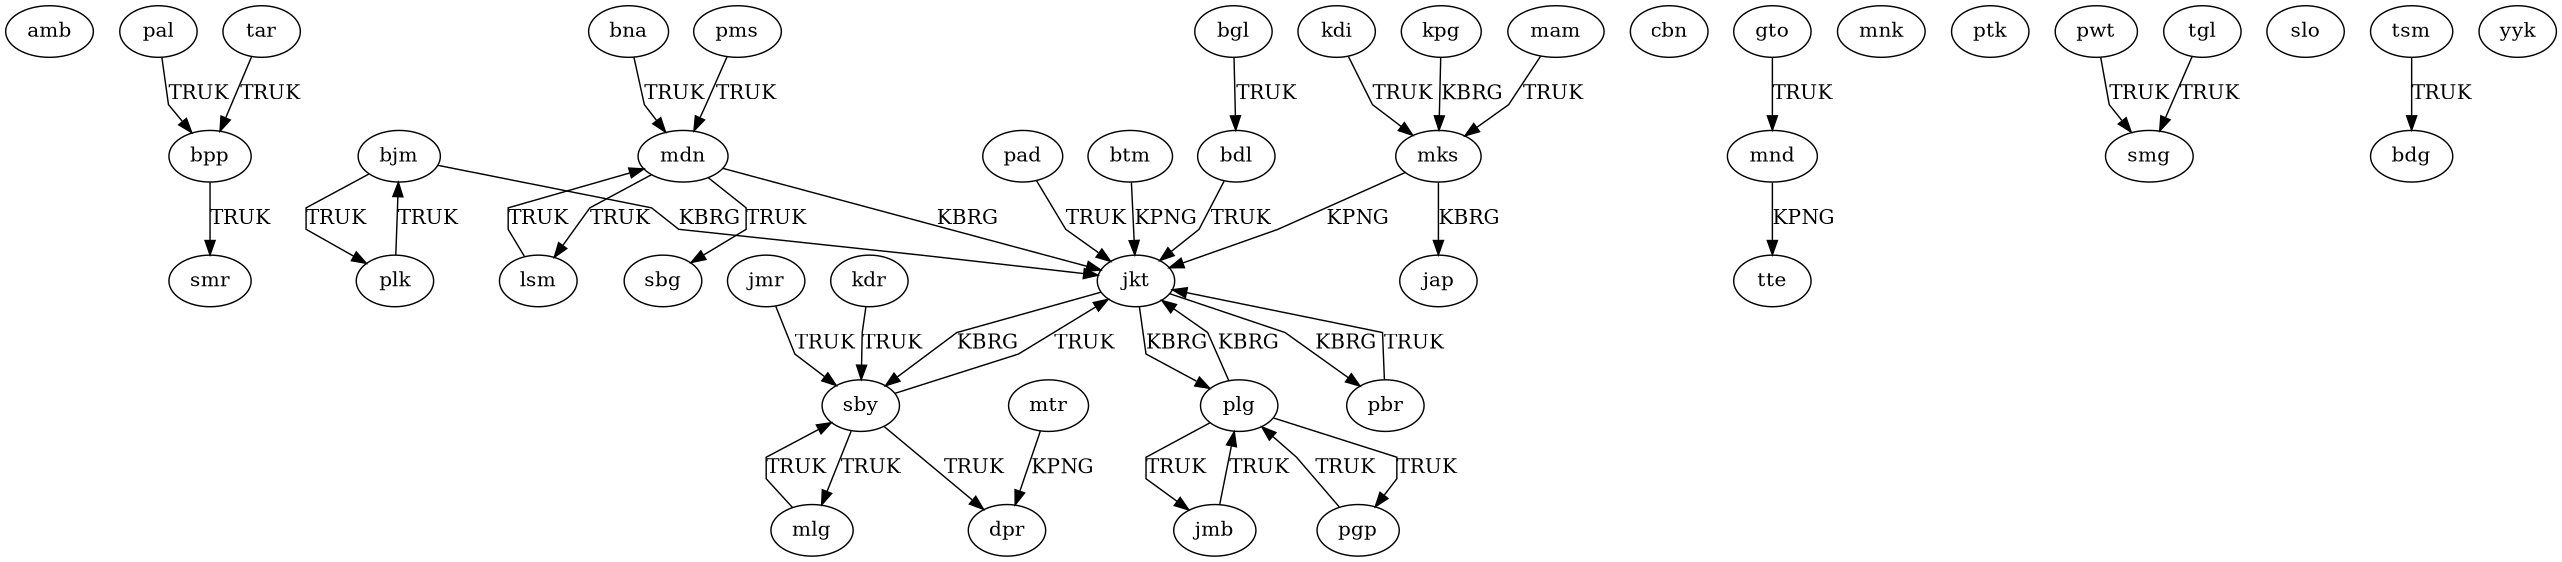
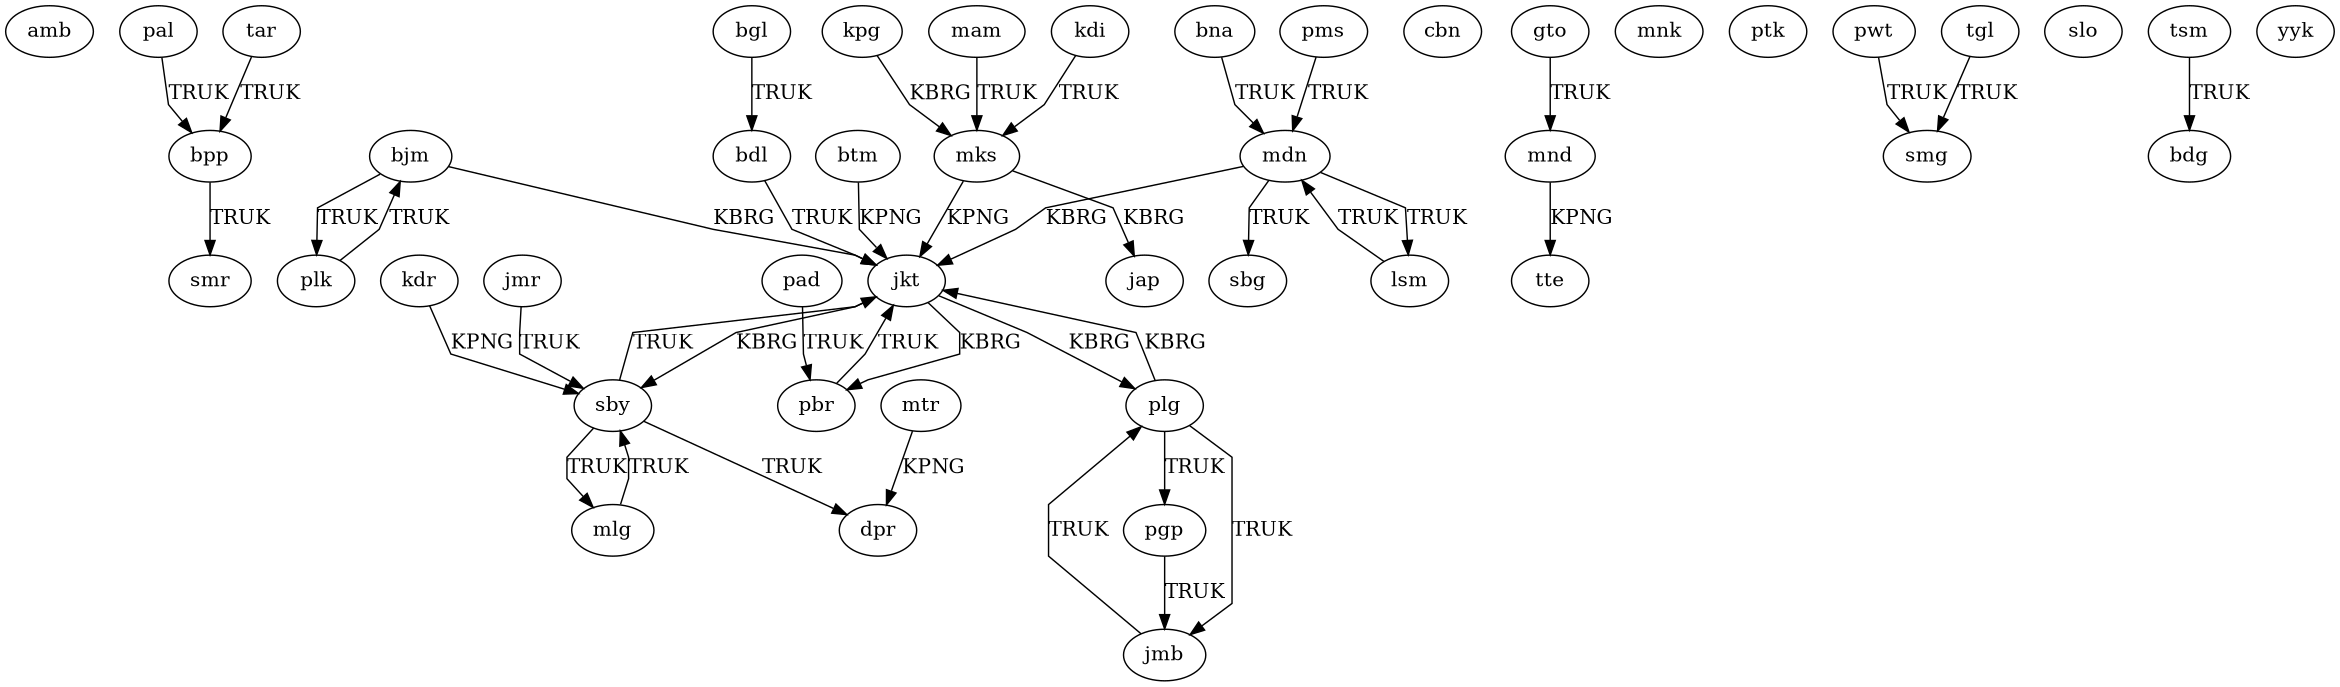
edge "pad" -> "jkt": now "pad" -> "pbr"
edge "kdr" -> "sby": label "TRUK" -> "KPNG"
edge "pgp" -> "plg": now "pgp" -> "jmb"
